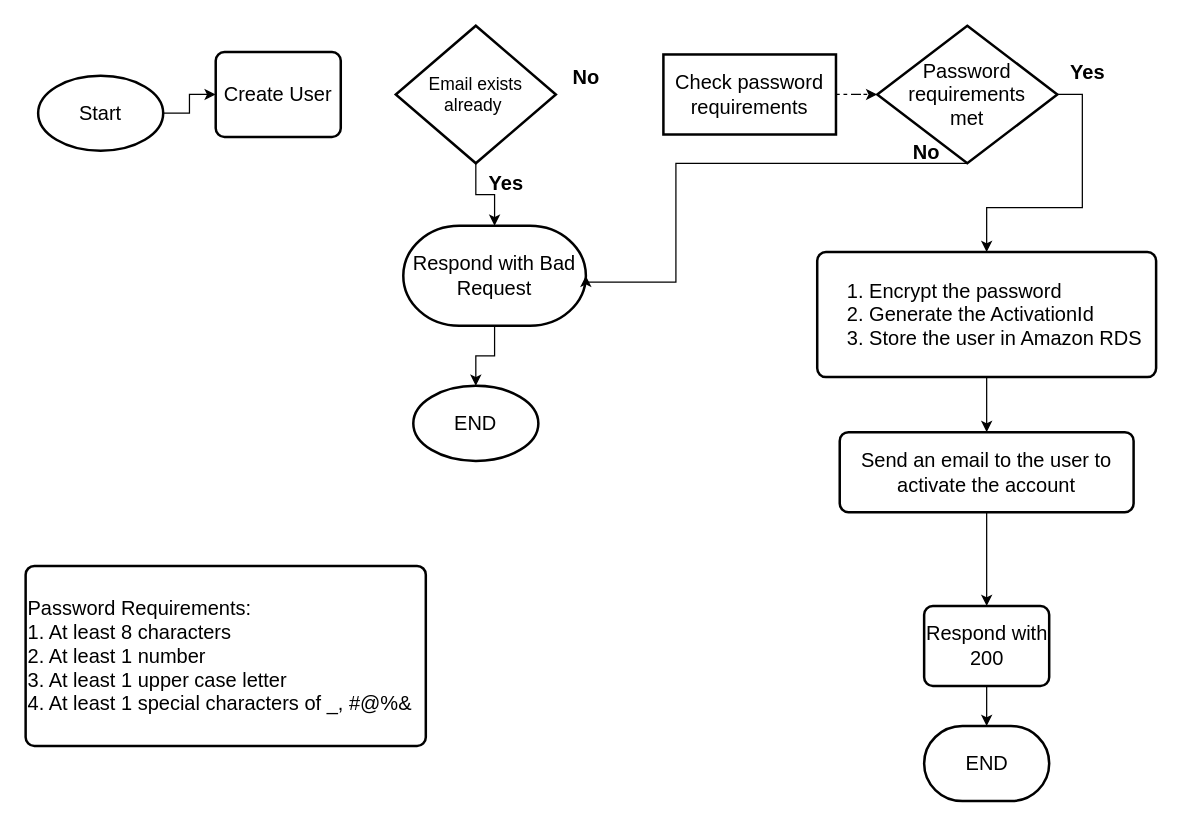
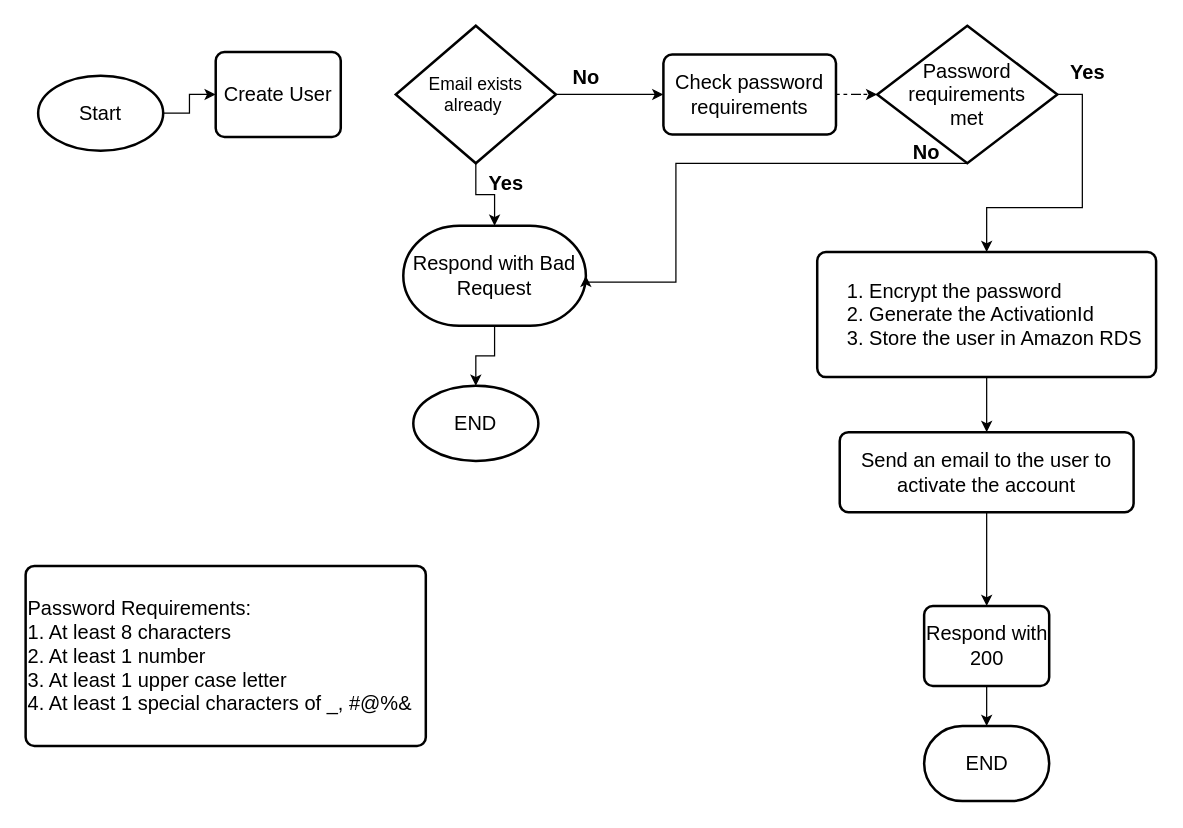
edge "Email exists already" -> "Check password requirements": added
node "Check password requirements": shape rectangle -> rounded rectangle
